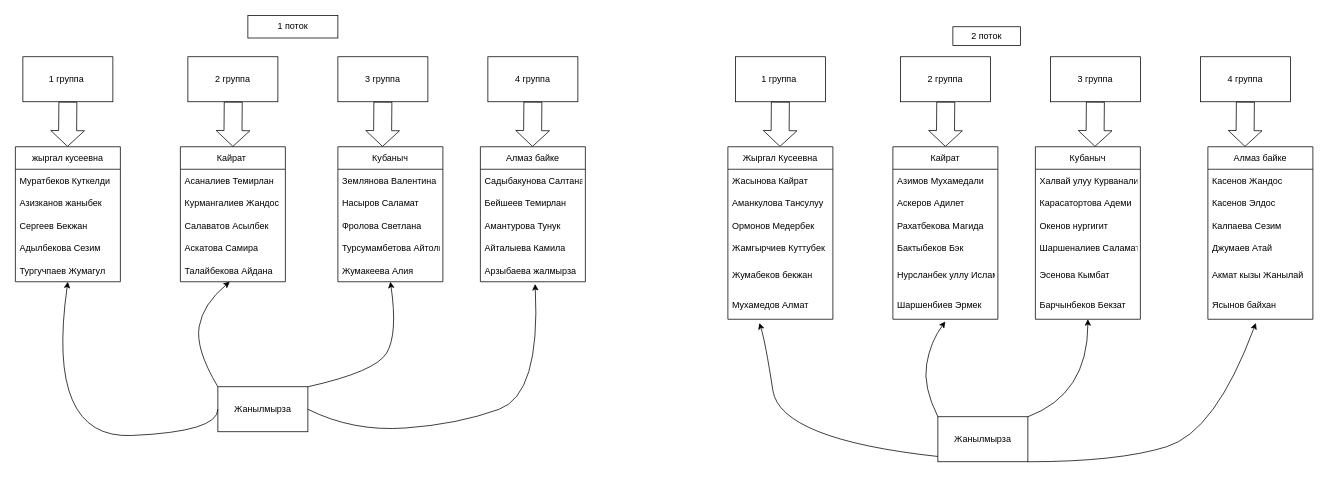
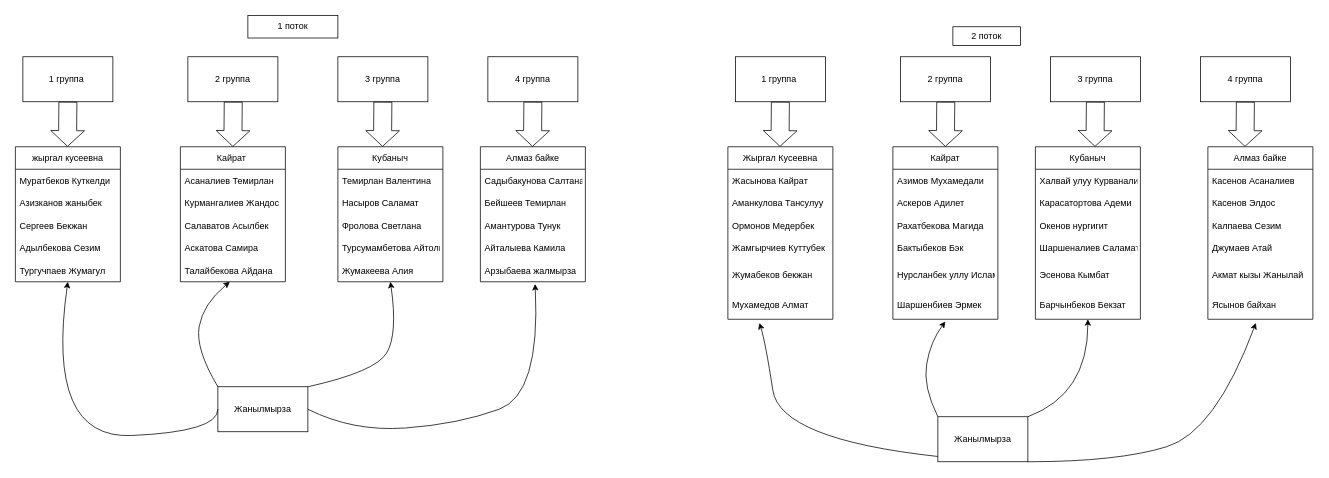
node "Землянова Валентина": label "Землянова Валентина" -> "Темирлан Валентина"
node "Касенов Жандос": label "Касенов Жандос" -> "Касенов Асаналиев"
